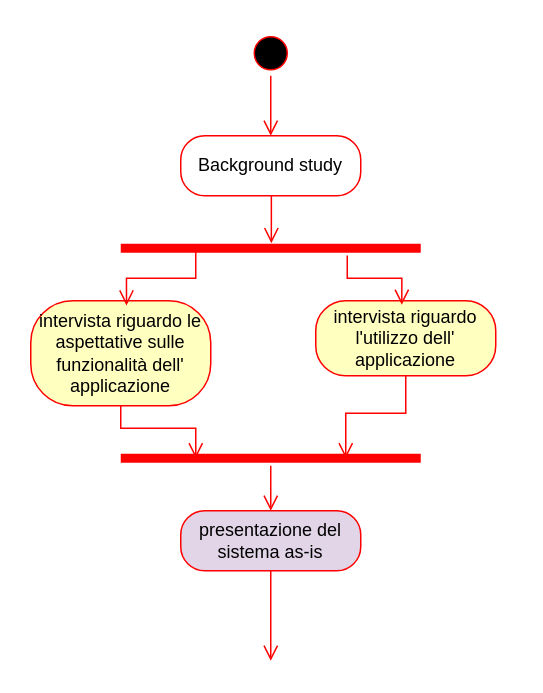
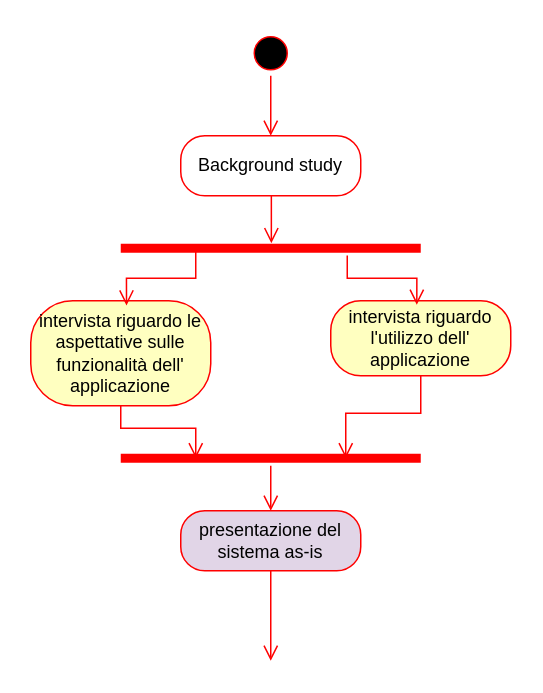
node "intervista riguardo l'utilizzo dell' applicazione": moved (406, 338) -> (421, 338)
